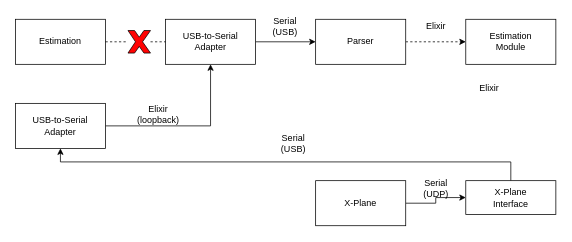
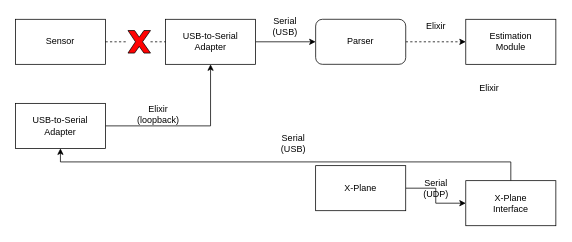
node "Estimation": label "Estimation" -> "Sensor"
node "Parser": shape rectangle -> rounded rectangle
node "X-Plane Interface": size 90x34 -> 90x45
node "X-Plane": moved (360, 203) -> (360, 188)
